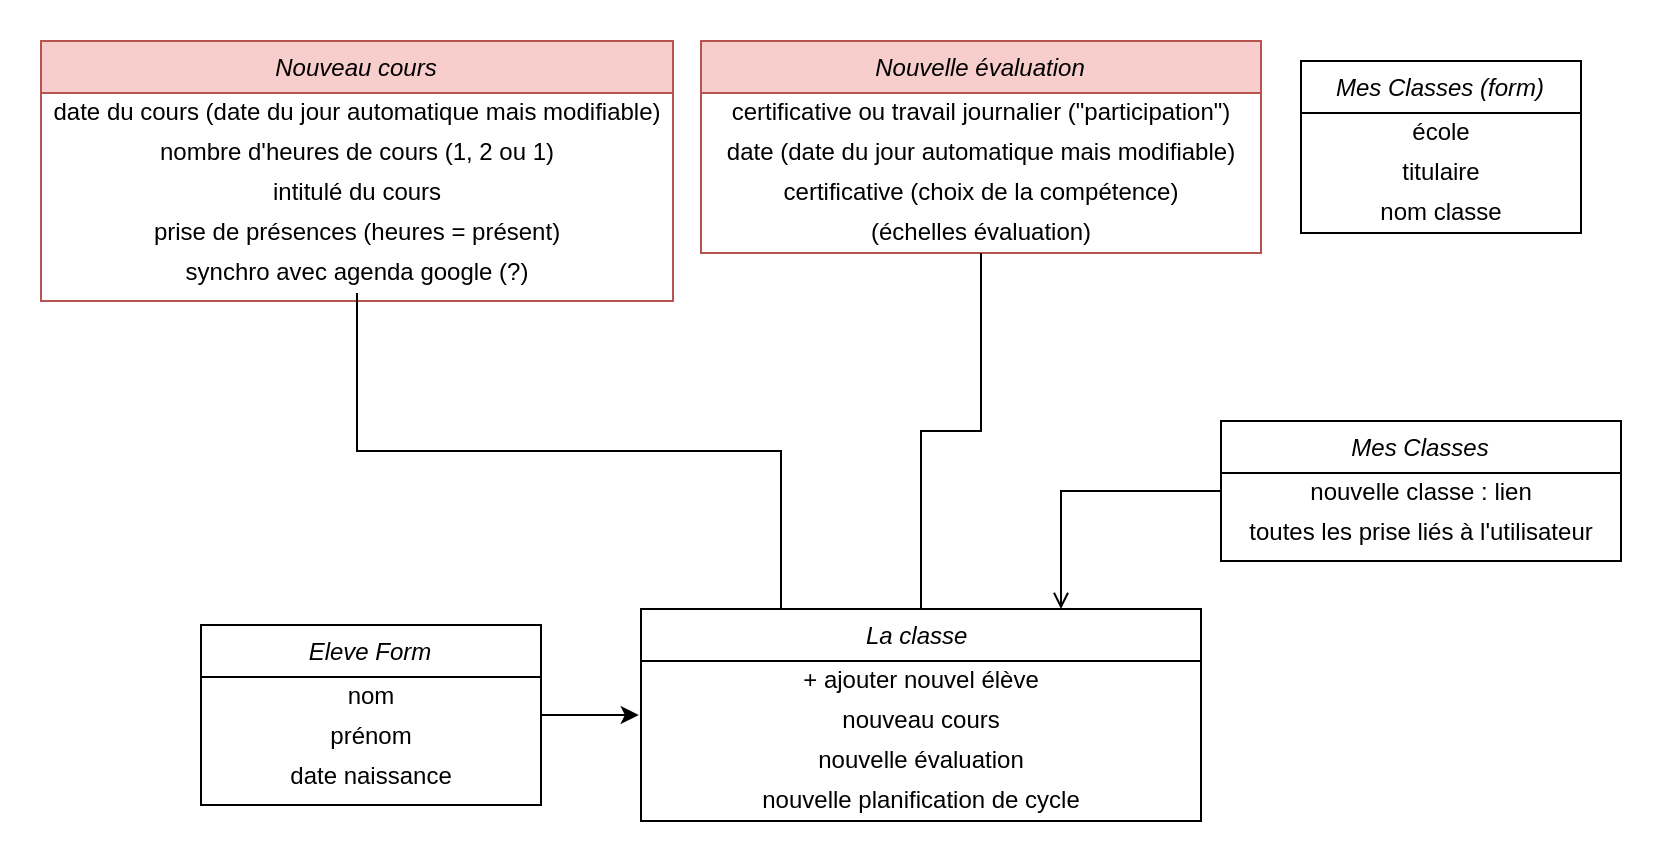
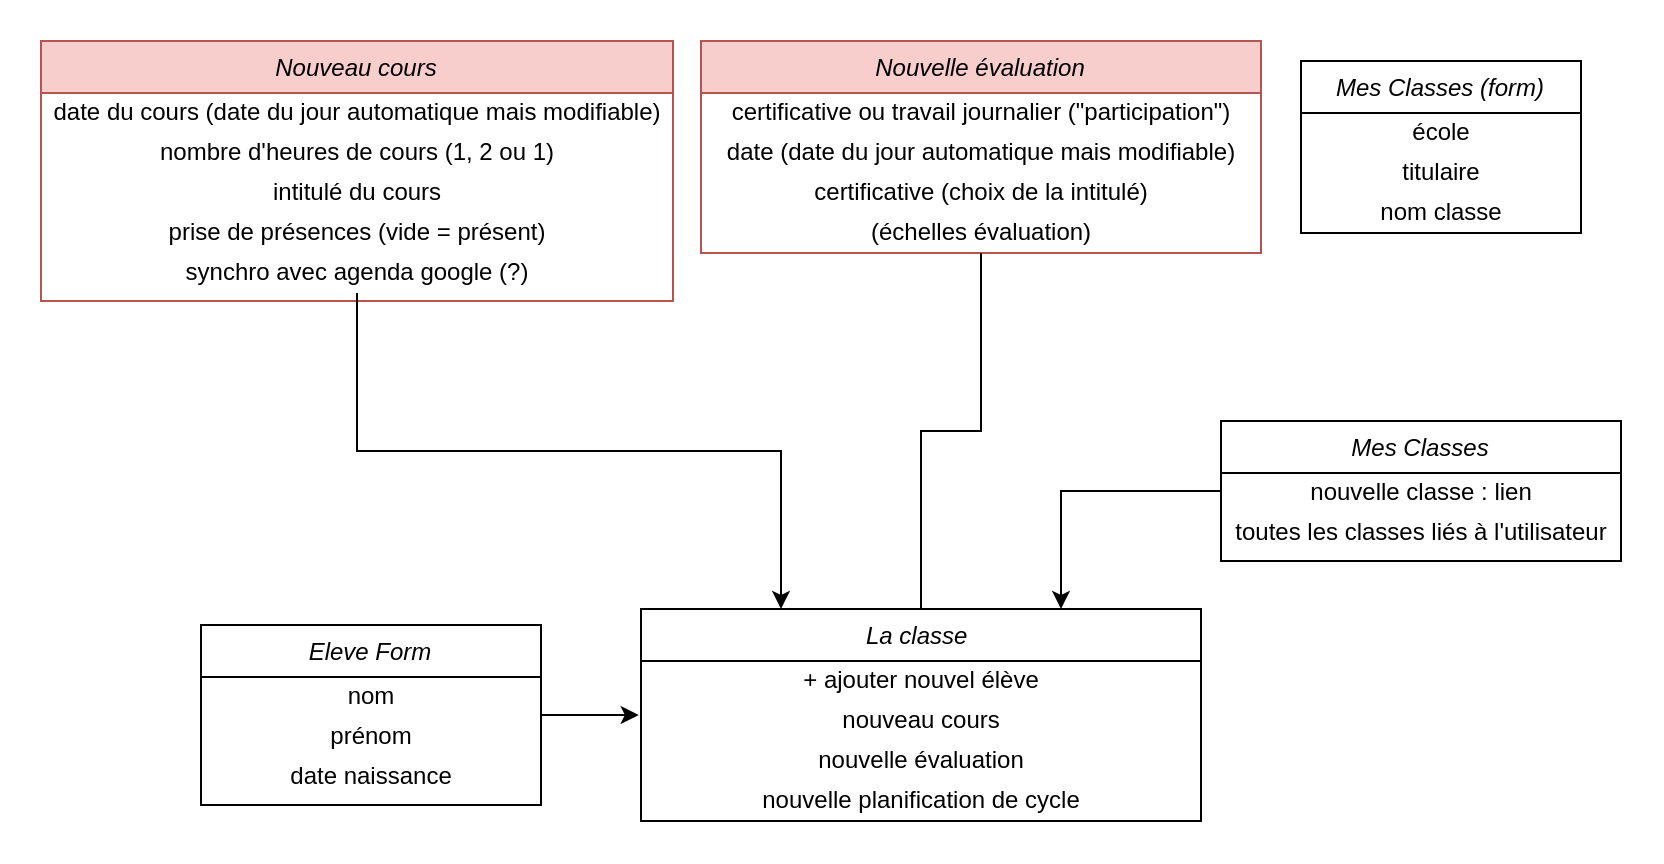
node "certificative (choix de la compétence)": label "certificative (choix de la compétence)" -> "certificative (choix de la intitulé)"
node "prise de présences (heures = présent)": label "prise de présences (heures = présent)" -> "prise de présences (vide = présent)"
node "toutes les prise liés à l'utilisateur": label "toutes les prise liés à l'utilisateur" -> "toutes les classes liés à l'utilisateur"
edge "Mes Classes" -> "La classe": arrowhead open -> classic
edge "synchro avec agenda google (?)" -- "La classe": arrowhead none -> classic
